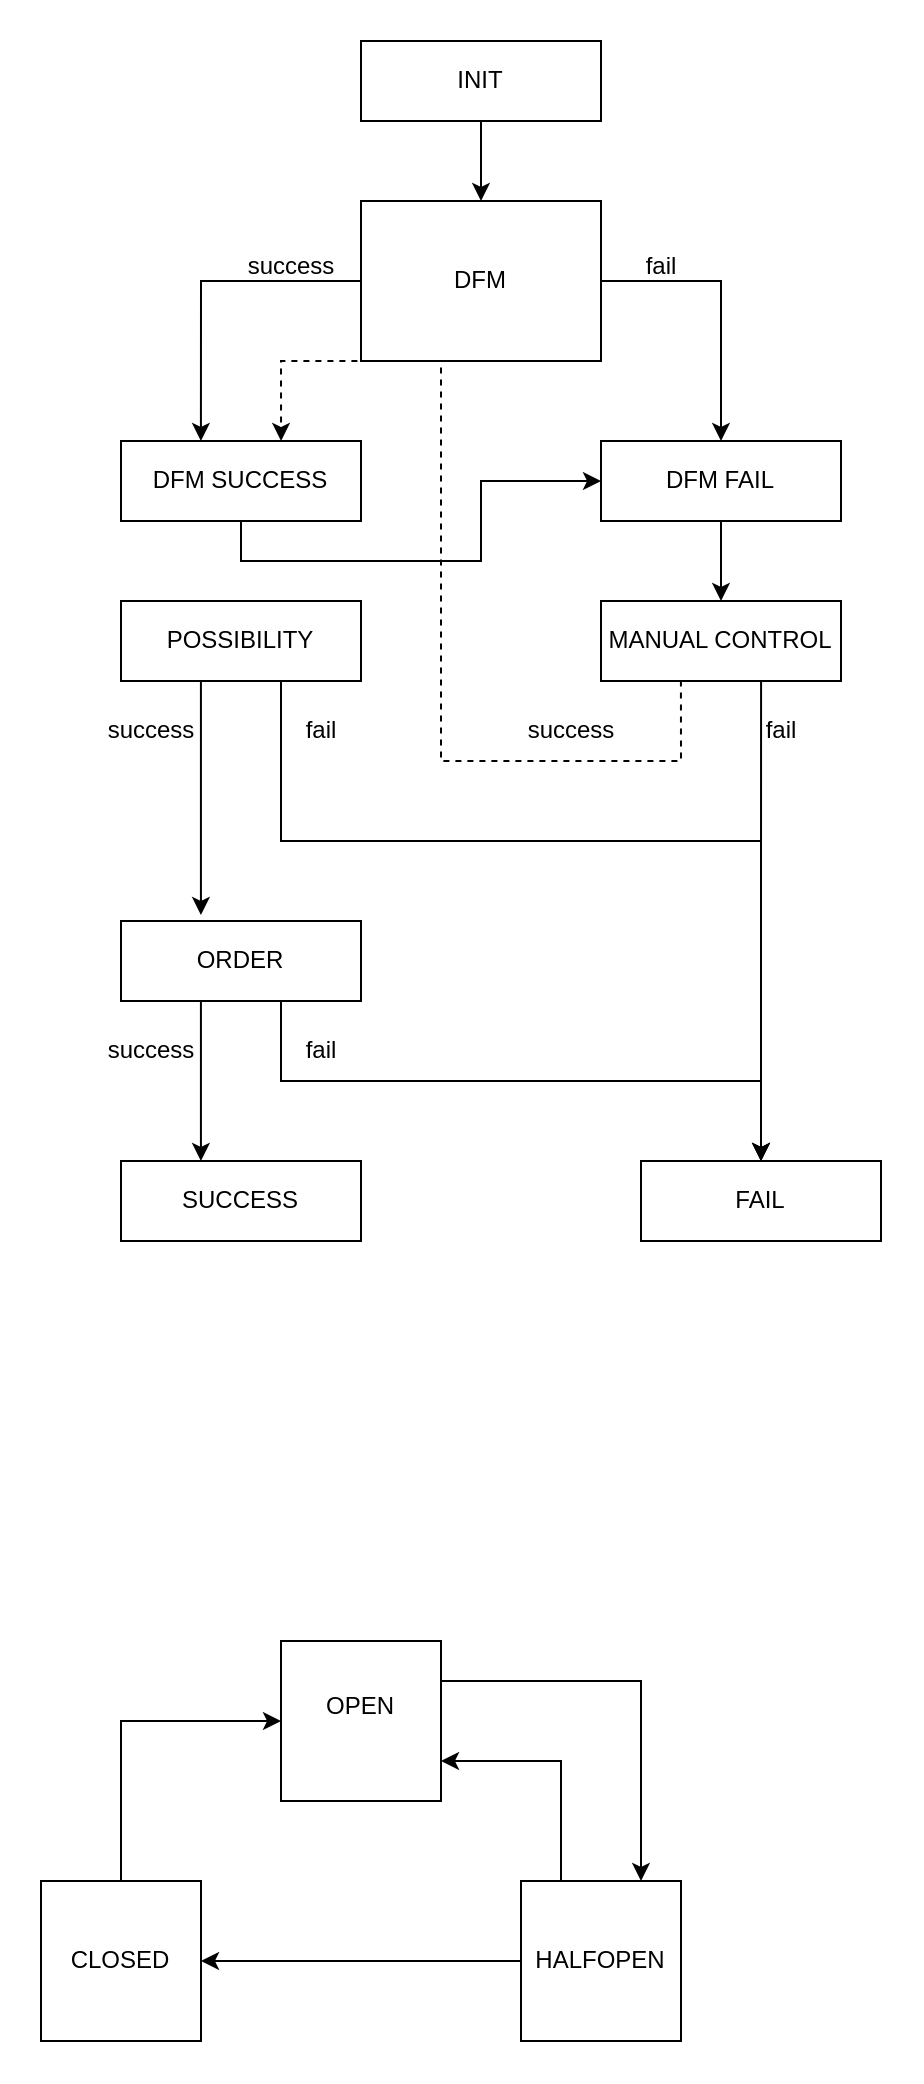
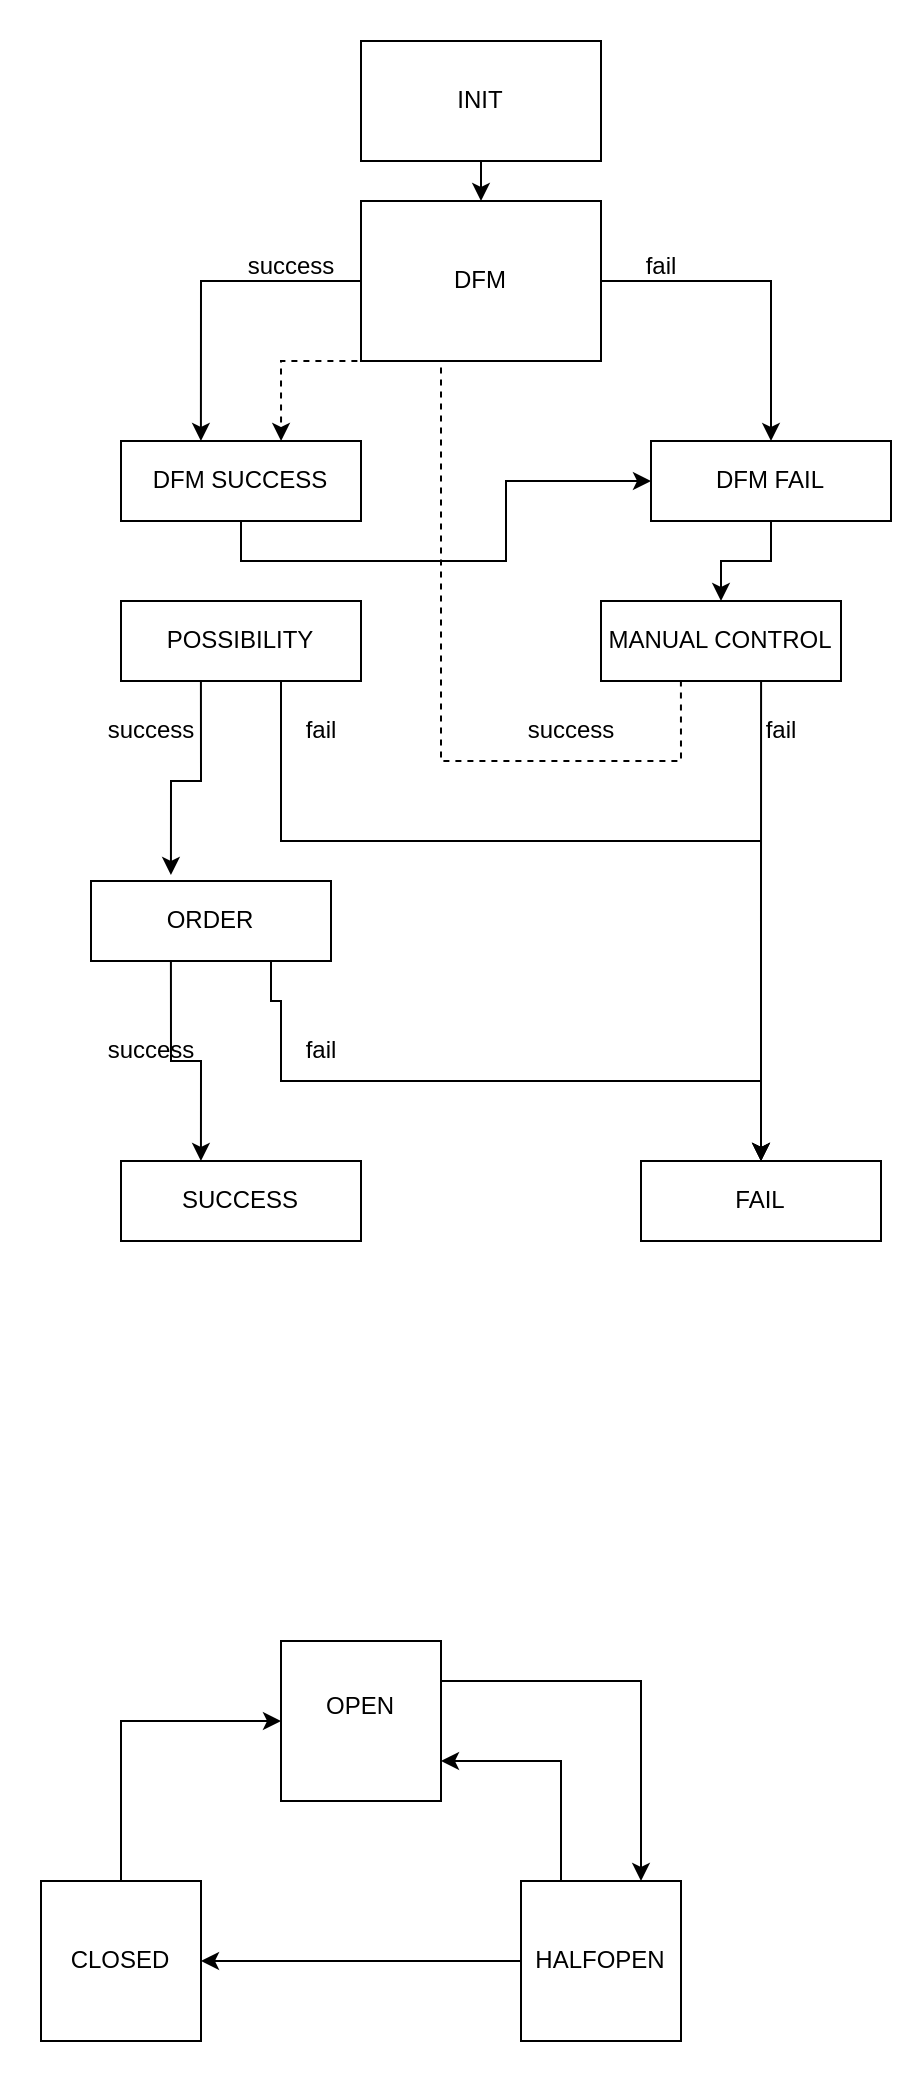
node "INIT": size 240x80 -> 240x120
node "DFM FAIL": moved (721, 481) -> (771, 481)
node "ORDER": moved (241, 961) -> (211, 921)
